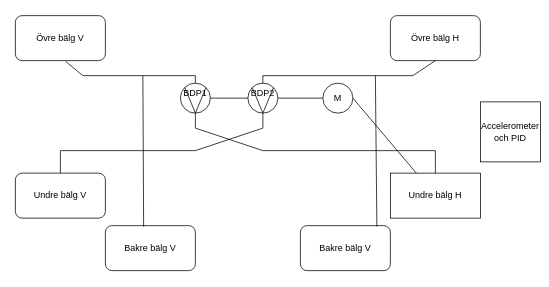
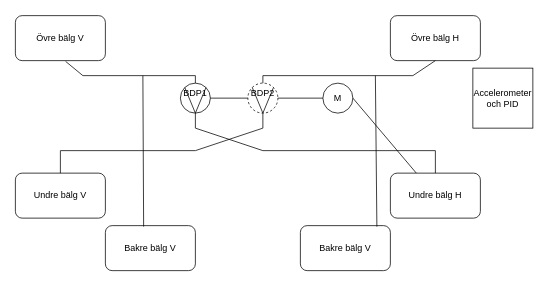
node "BDP2": style solid -> dashed
node "Accelerometer och PID": moved (510, 132) -> (503, 98)
node "Undre bälg H": shape rectangle -> rounded rectangle
